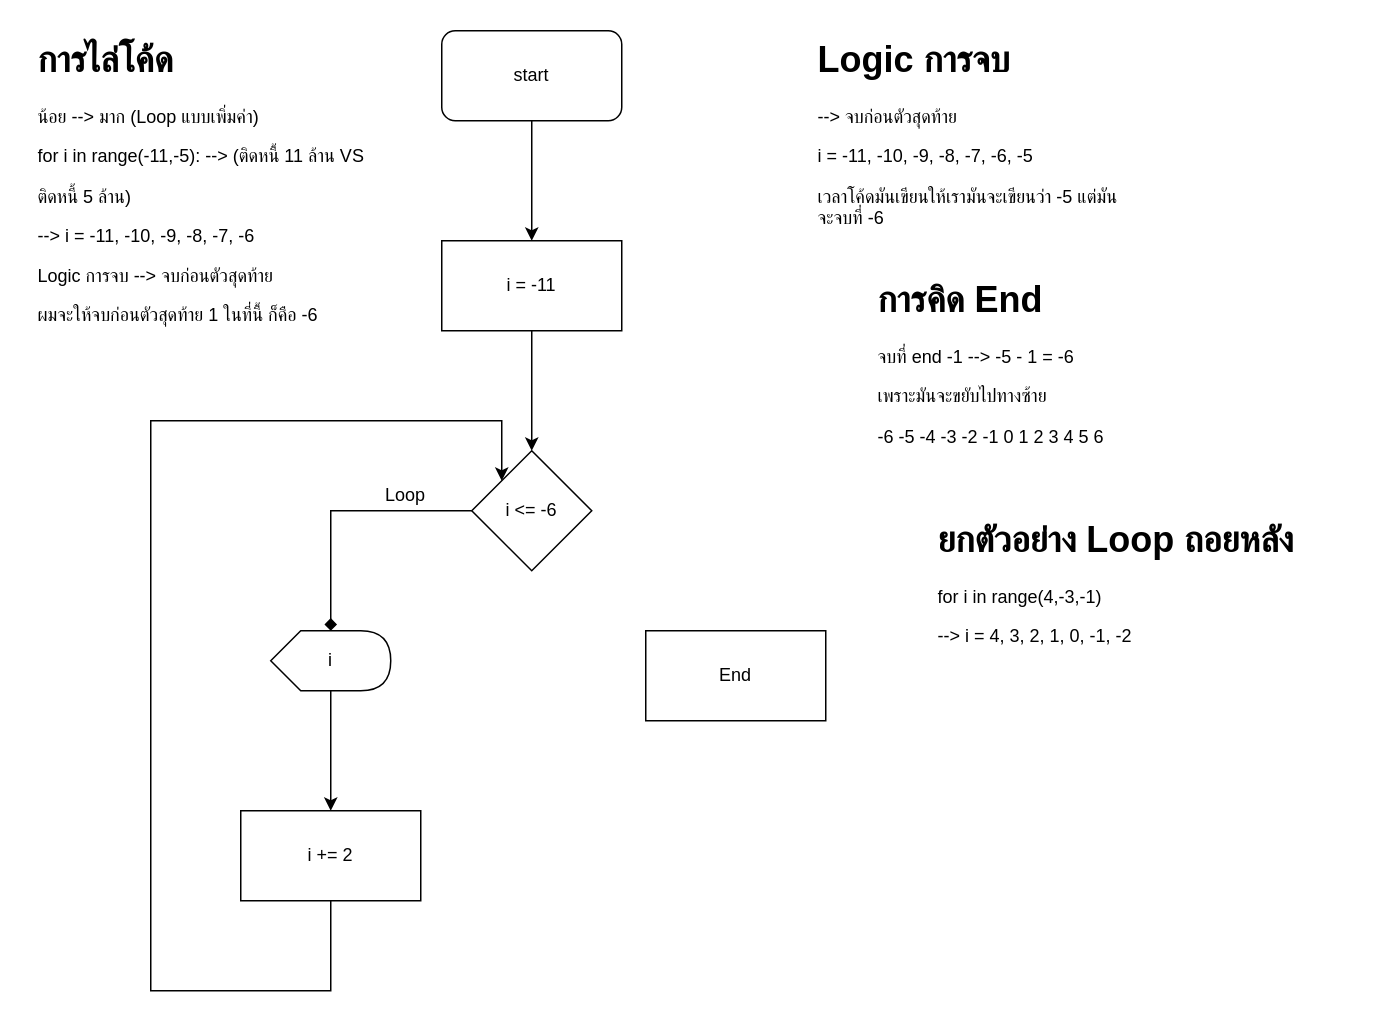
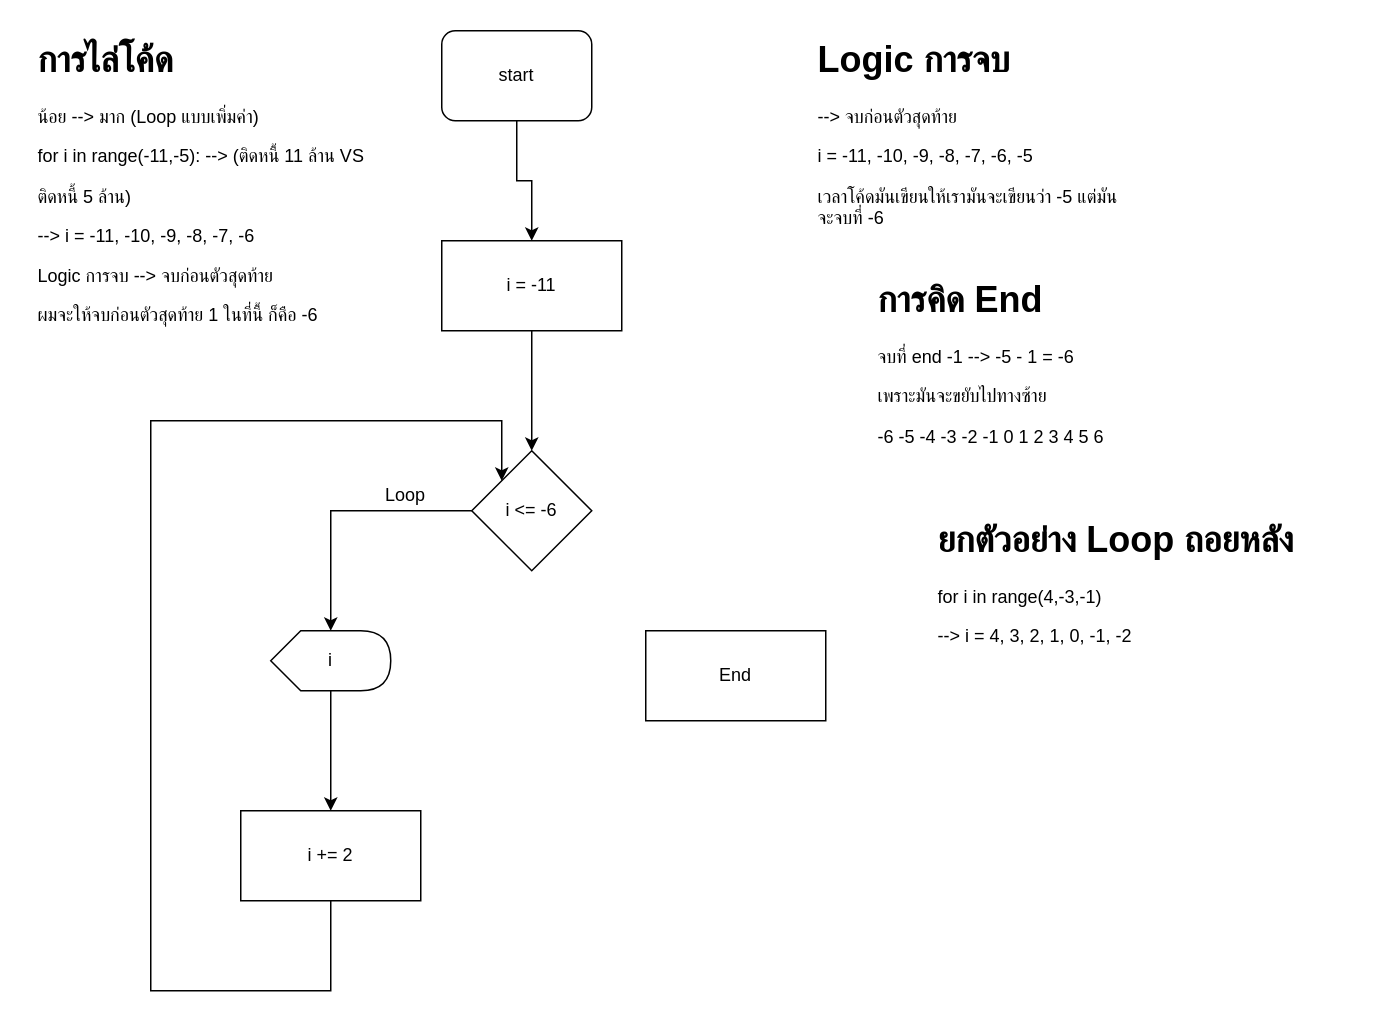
node "start": size 180x90 -> 150x90
edge "i <= -6" -> "i": arrowhead diamond -> classic
